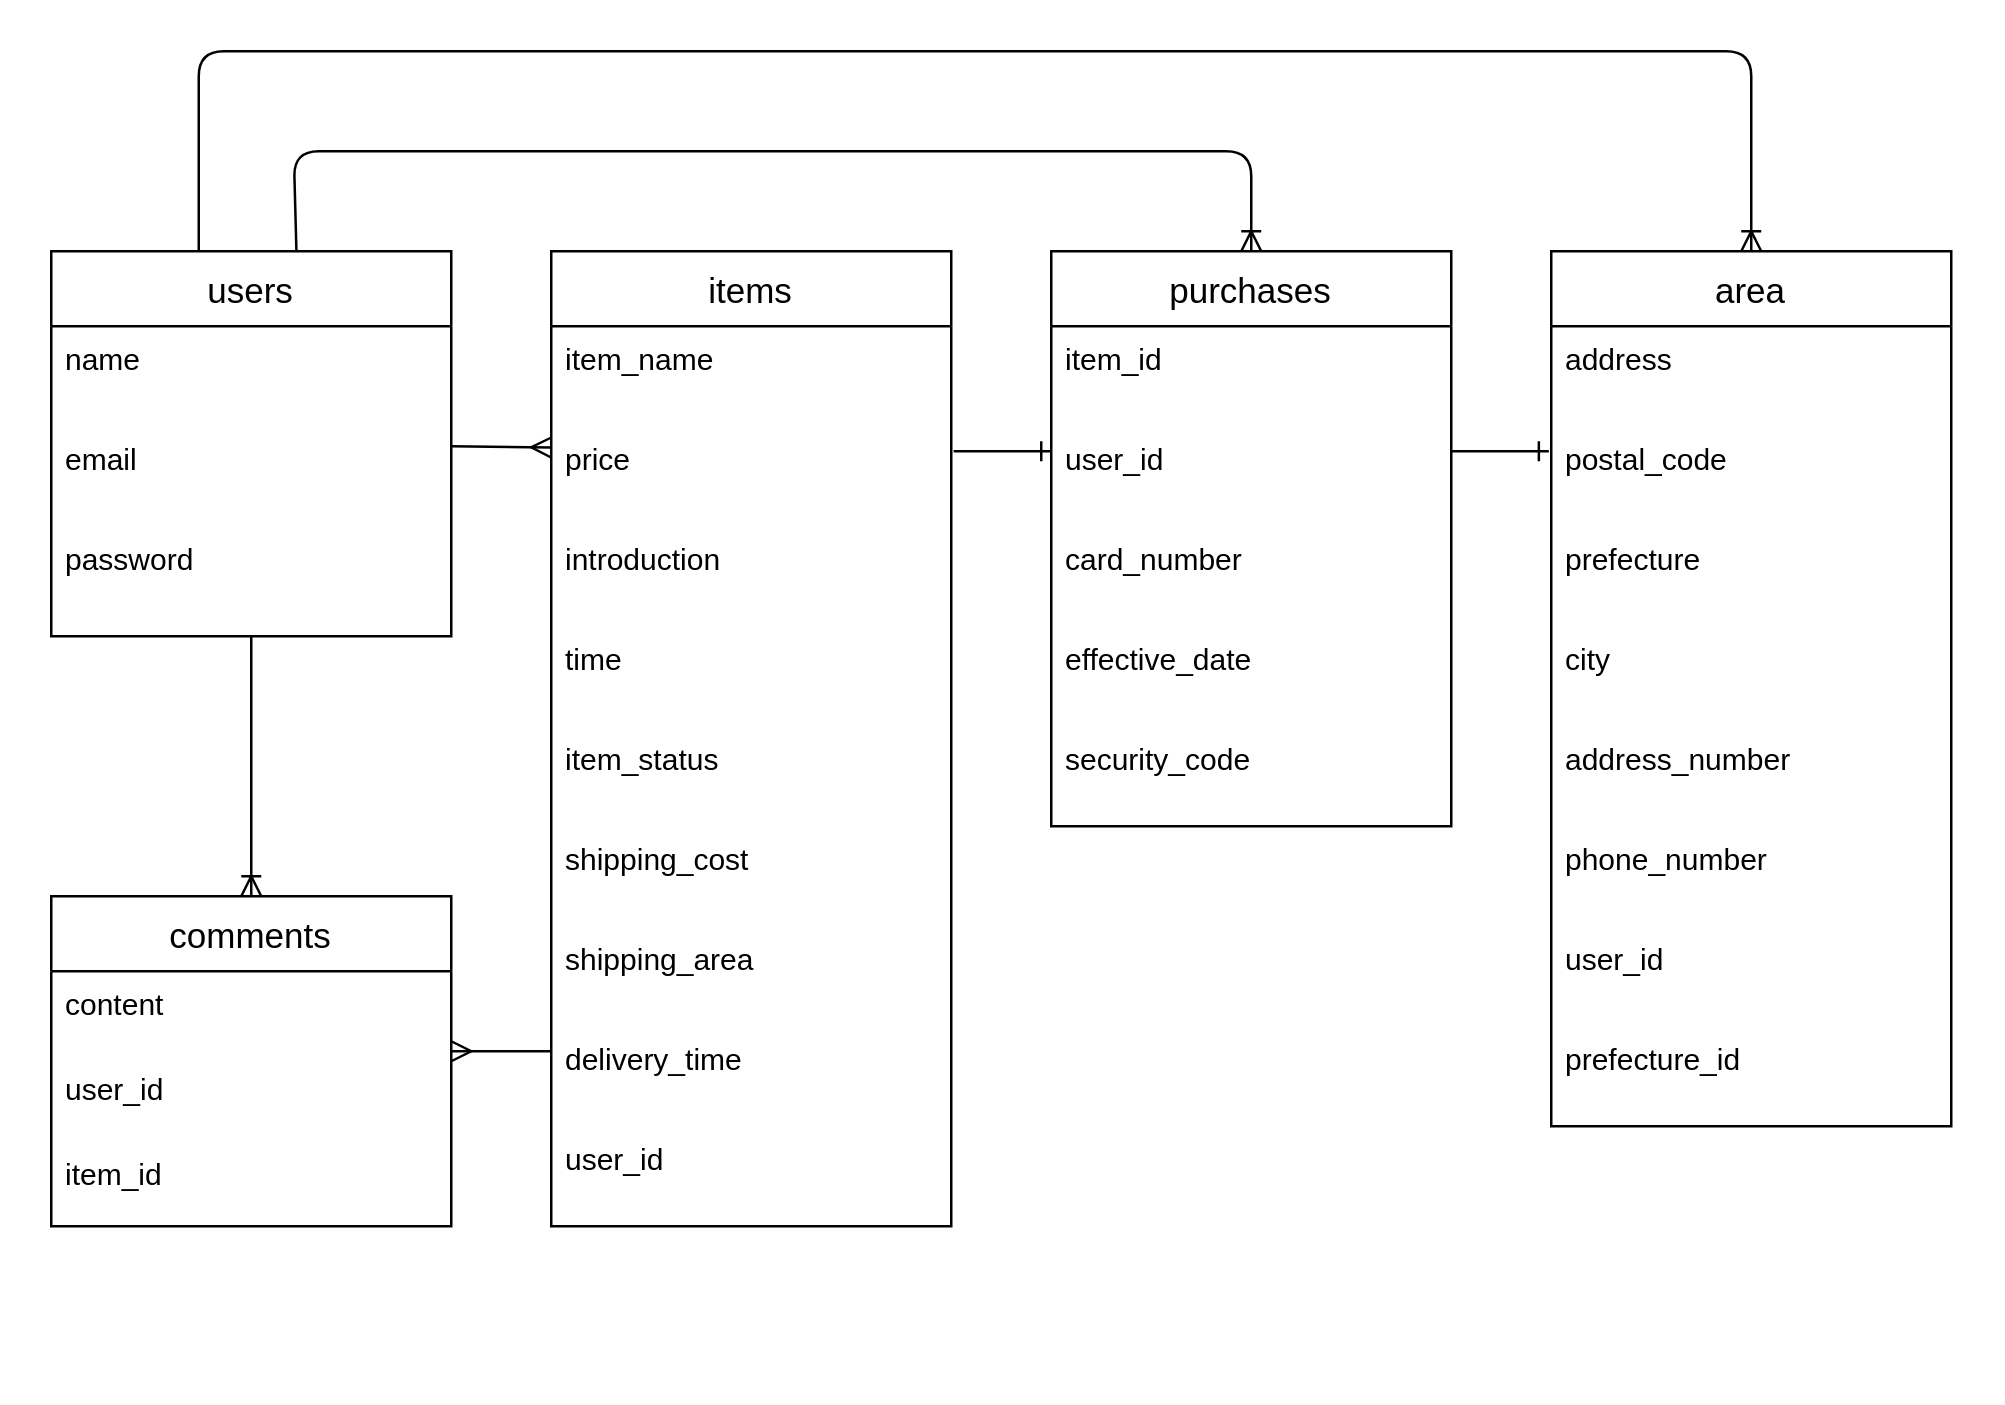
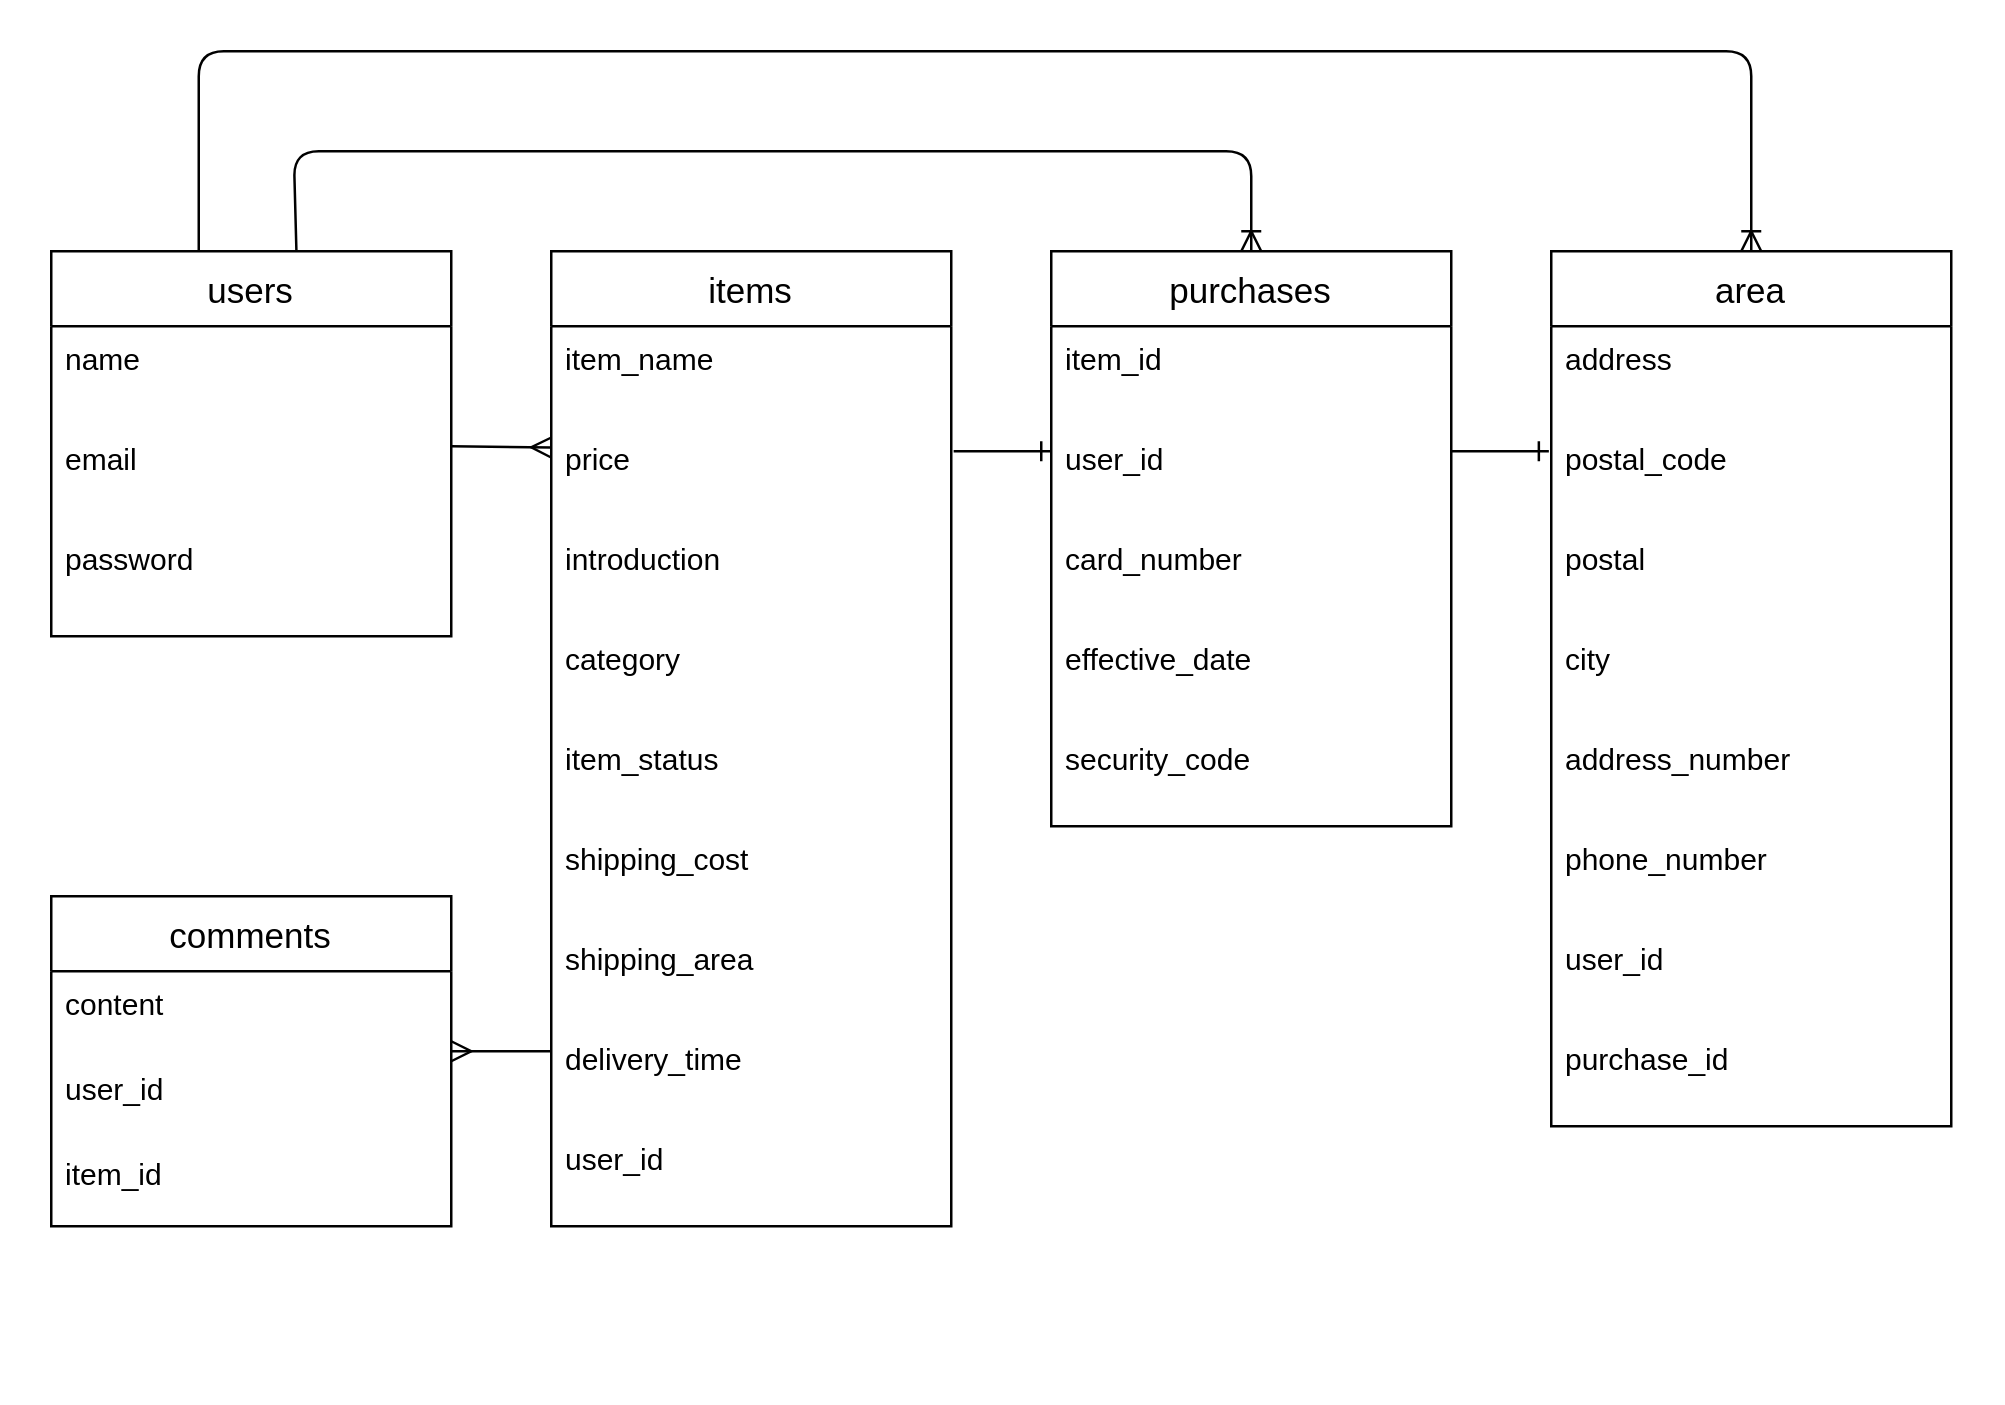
node "prefecture": label "prefecture" -> "postal"
node "time": label "time" -> "category"
edge "password" -> "comments": removed
node "prefecture_id": label "prefecture_id" -> "purchase_id"
